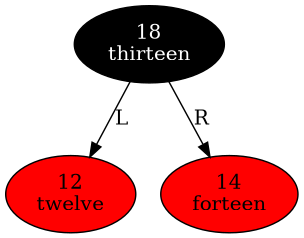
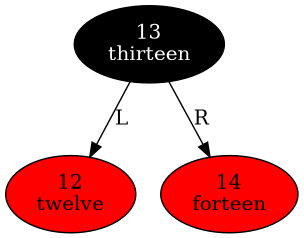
node "18 thirteen": label "18 thirteen" -> "13 thirteen"
